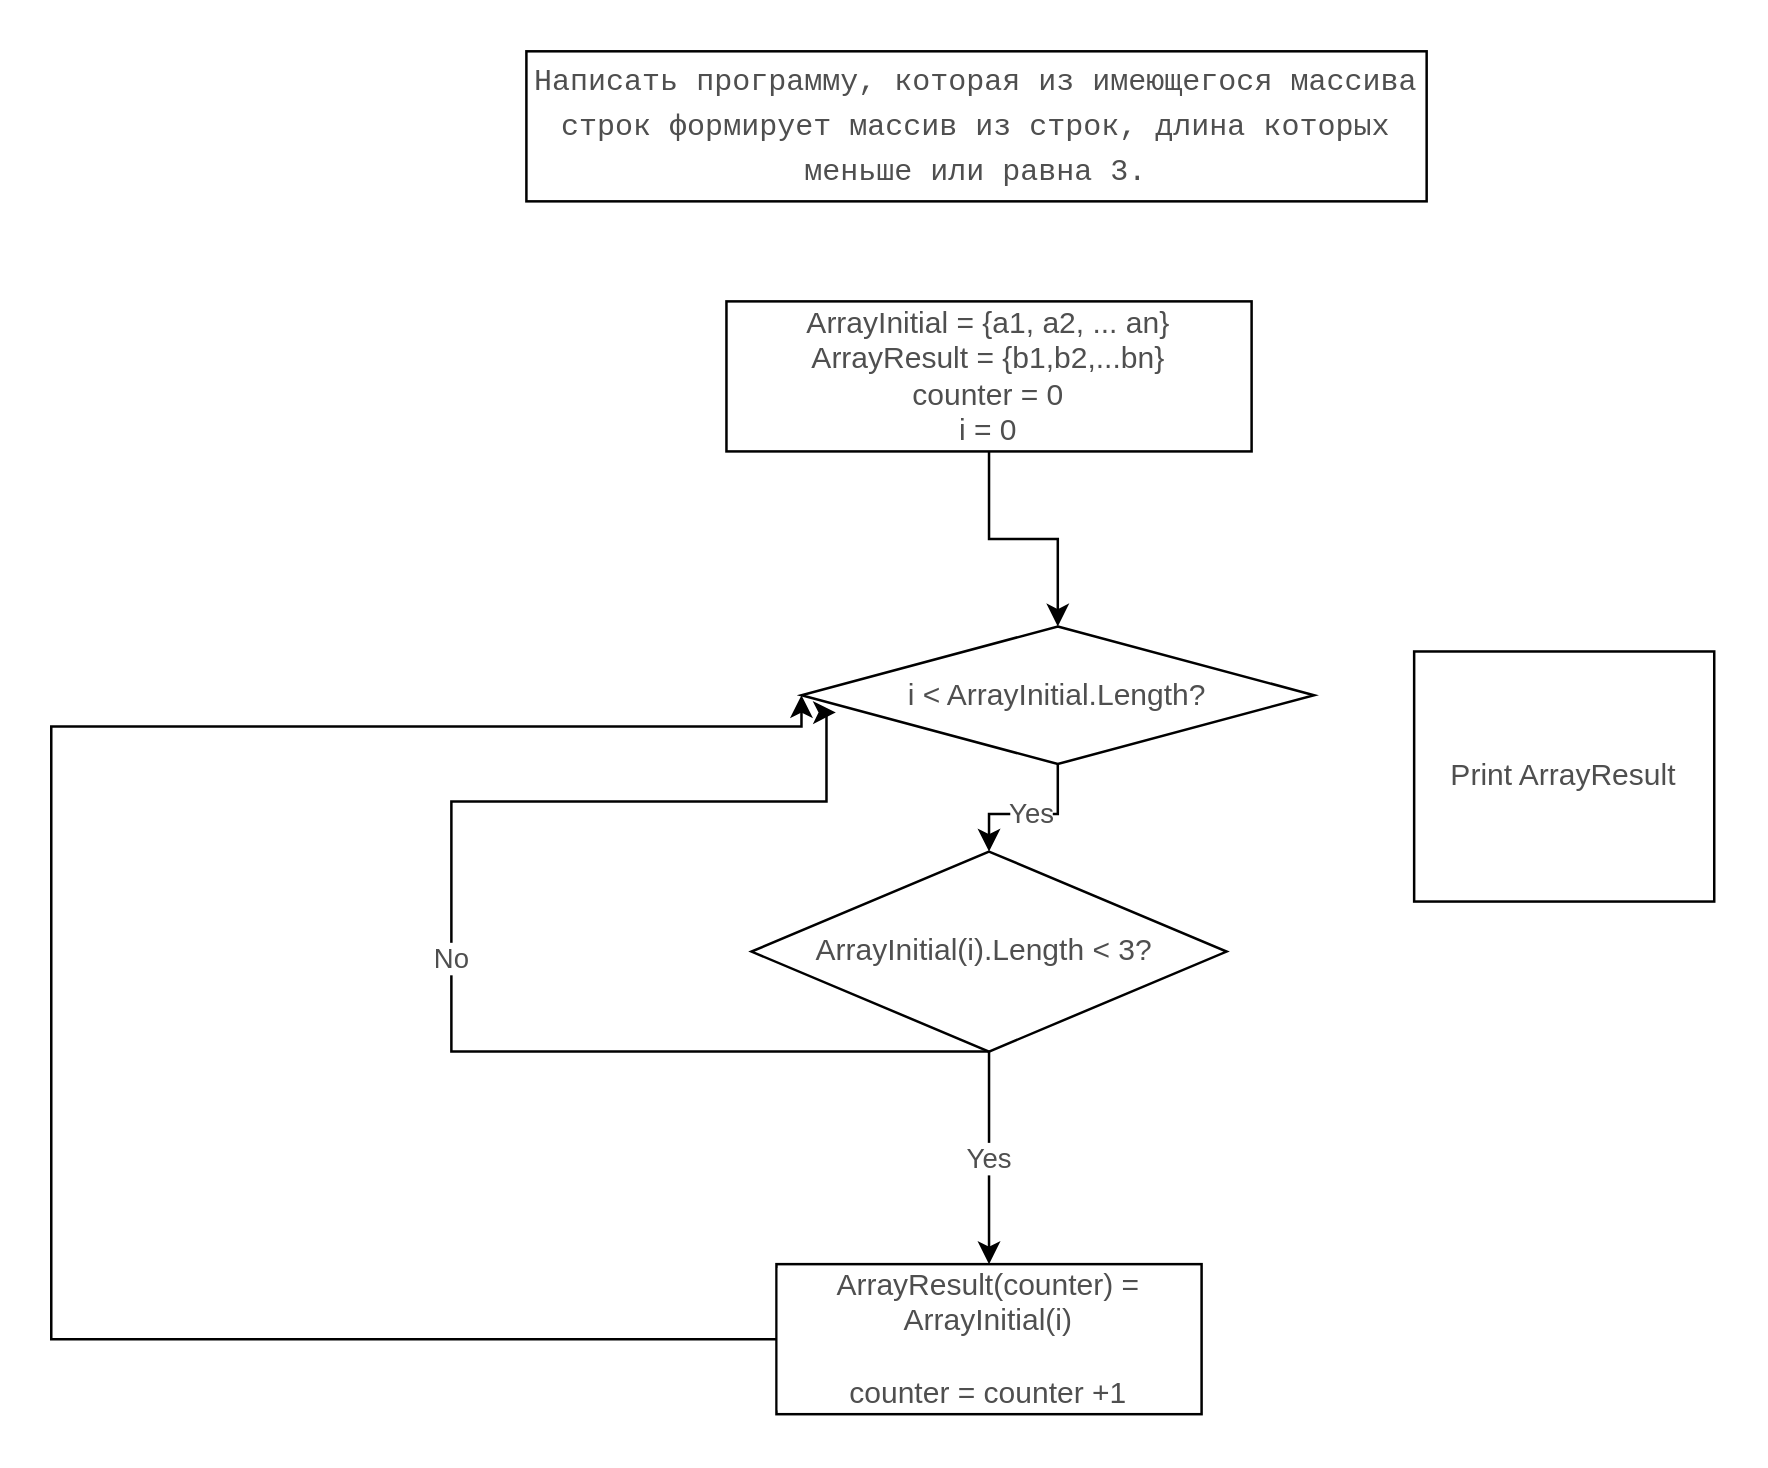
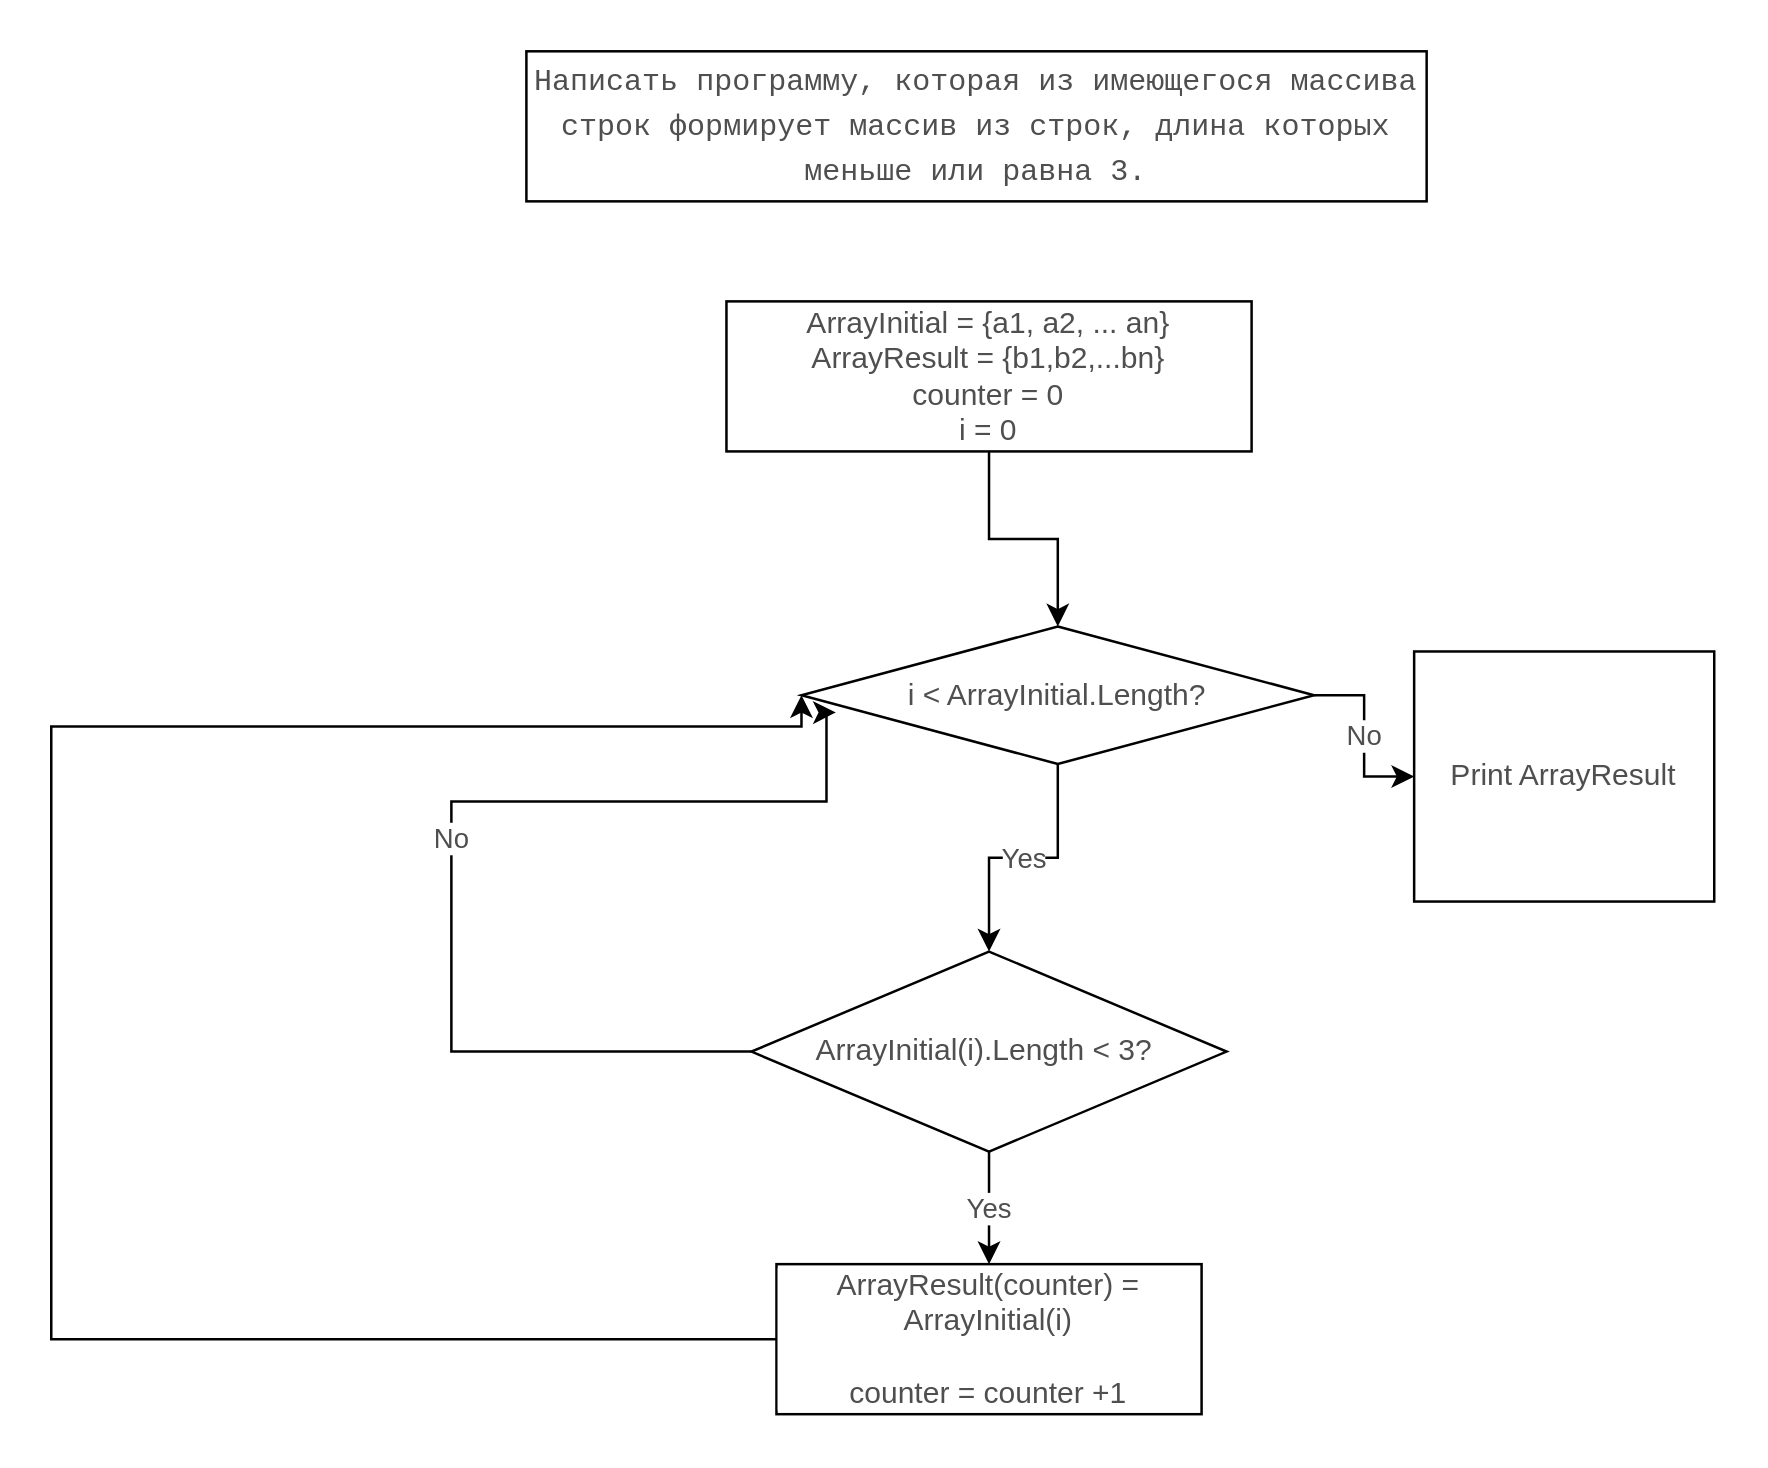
edge "i < ArrayInitial.Length?" -> "Print ArrayResult": added, label "No"
node "ArrayInitial(i).Length < 3?": moved (989, 951) -> (989, 1051)
